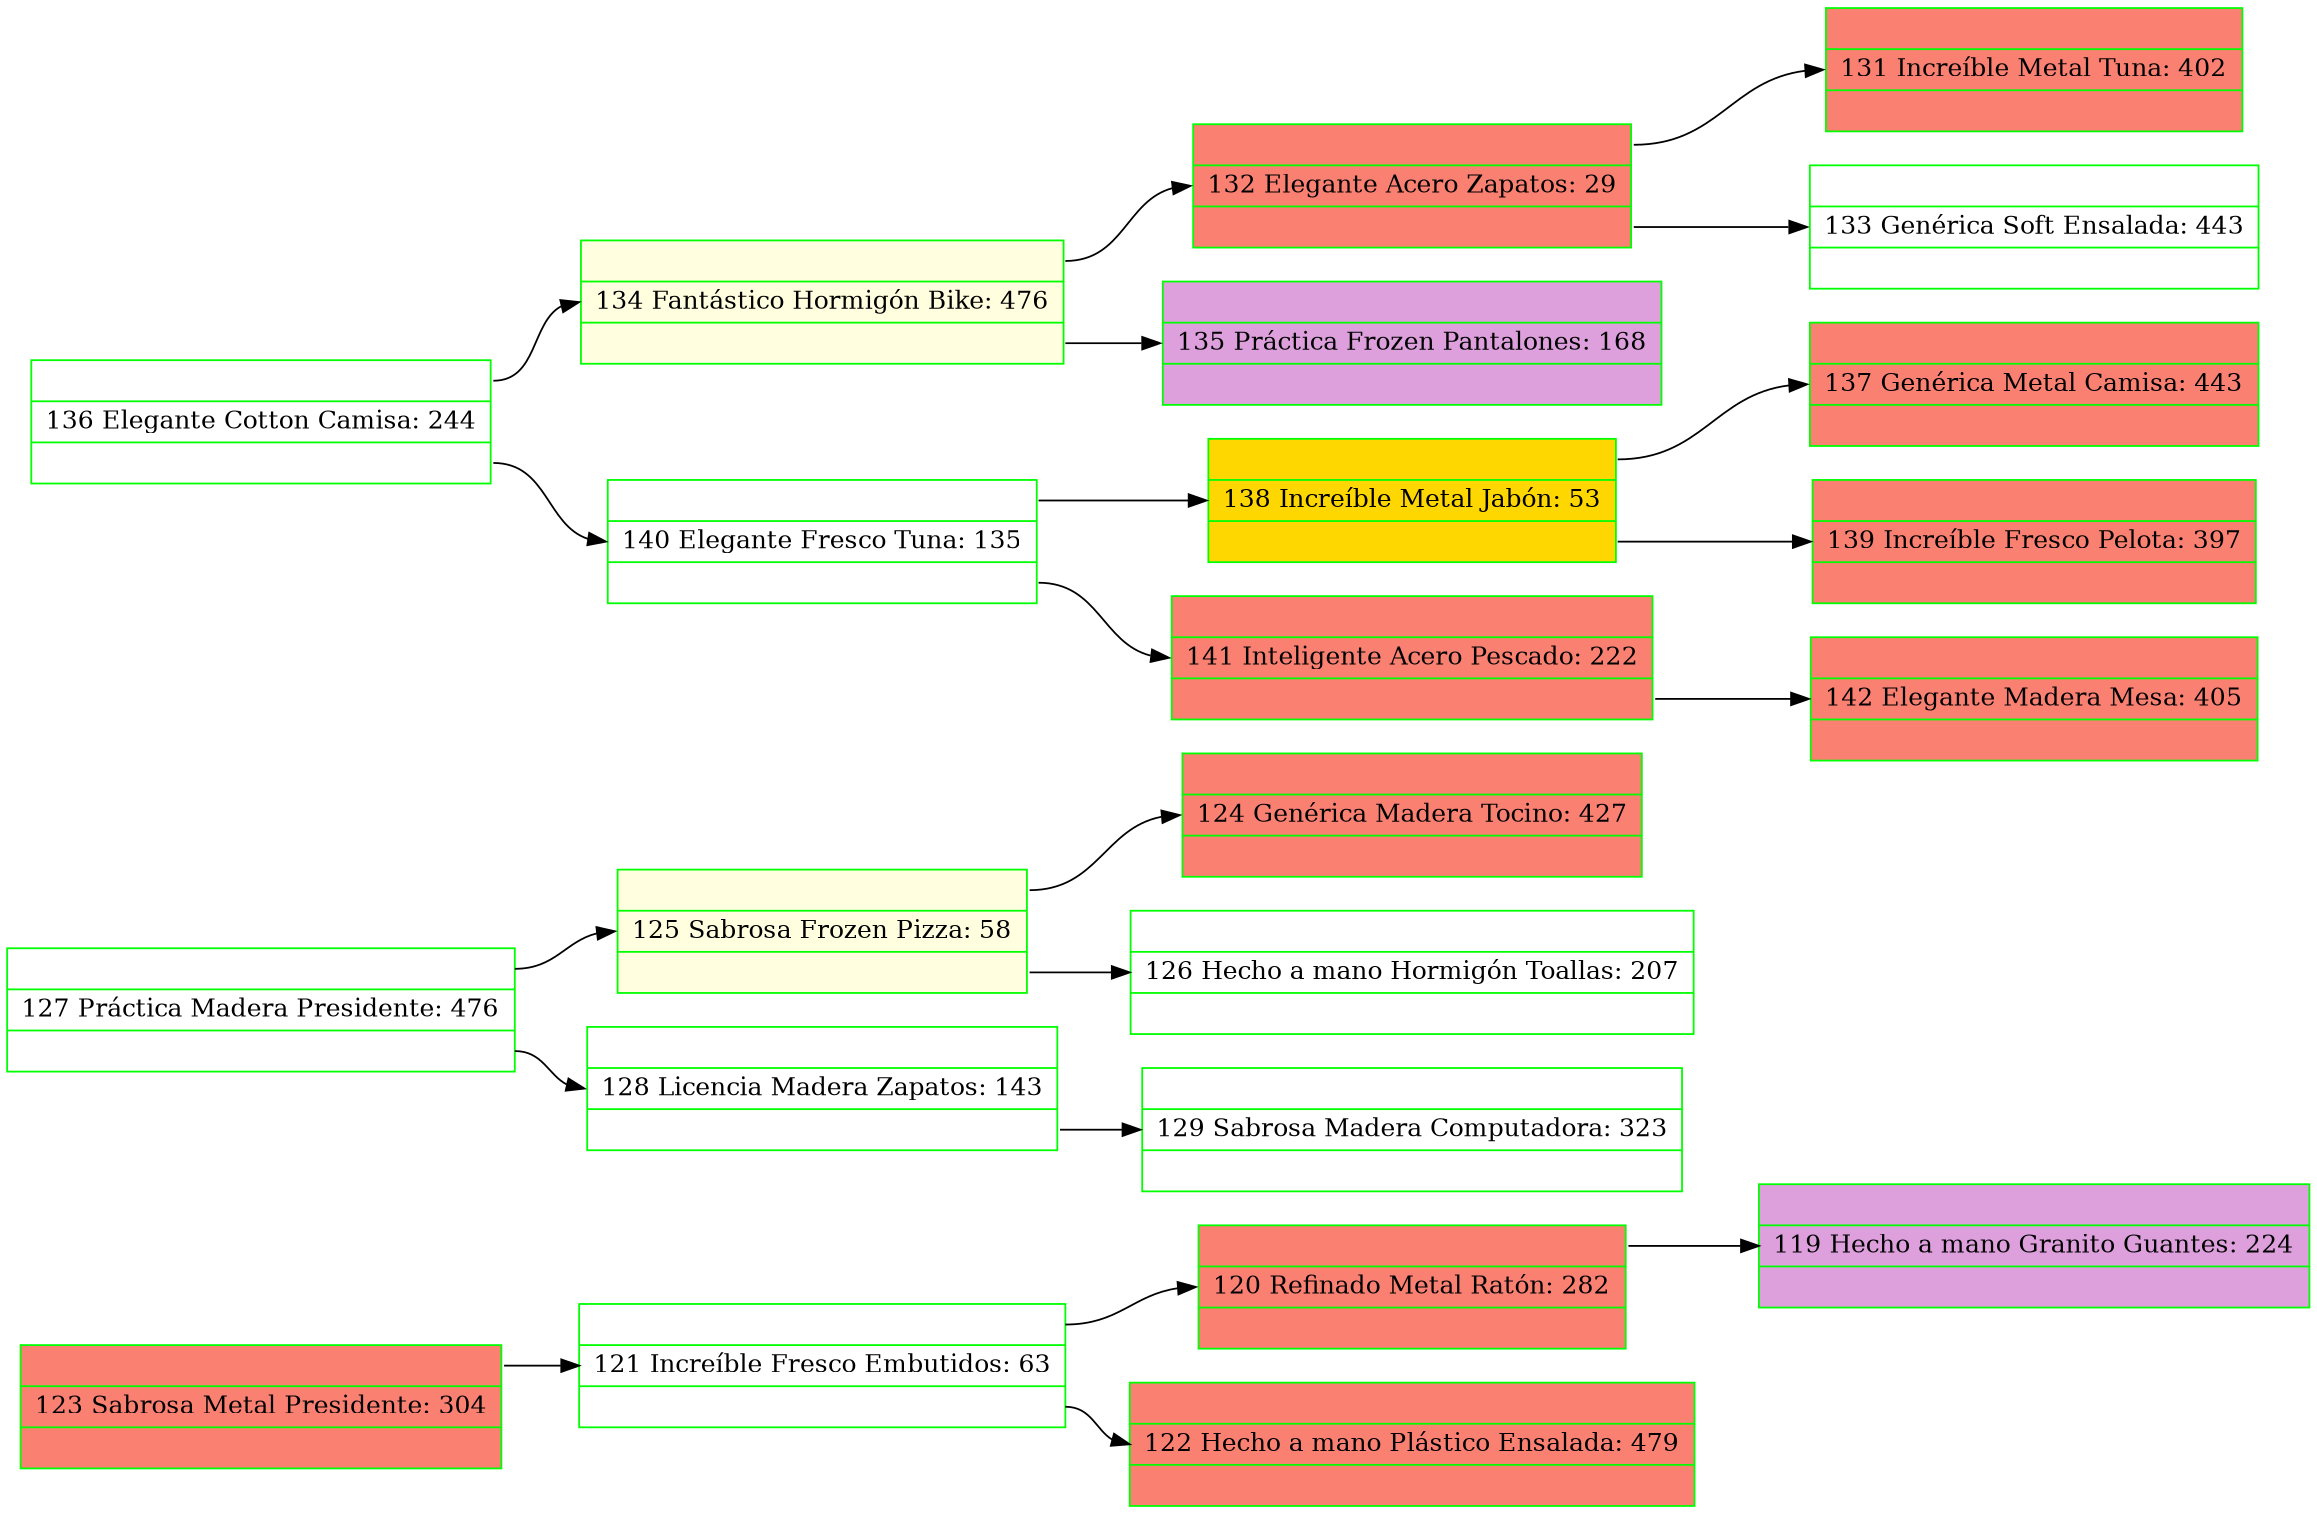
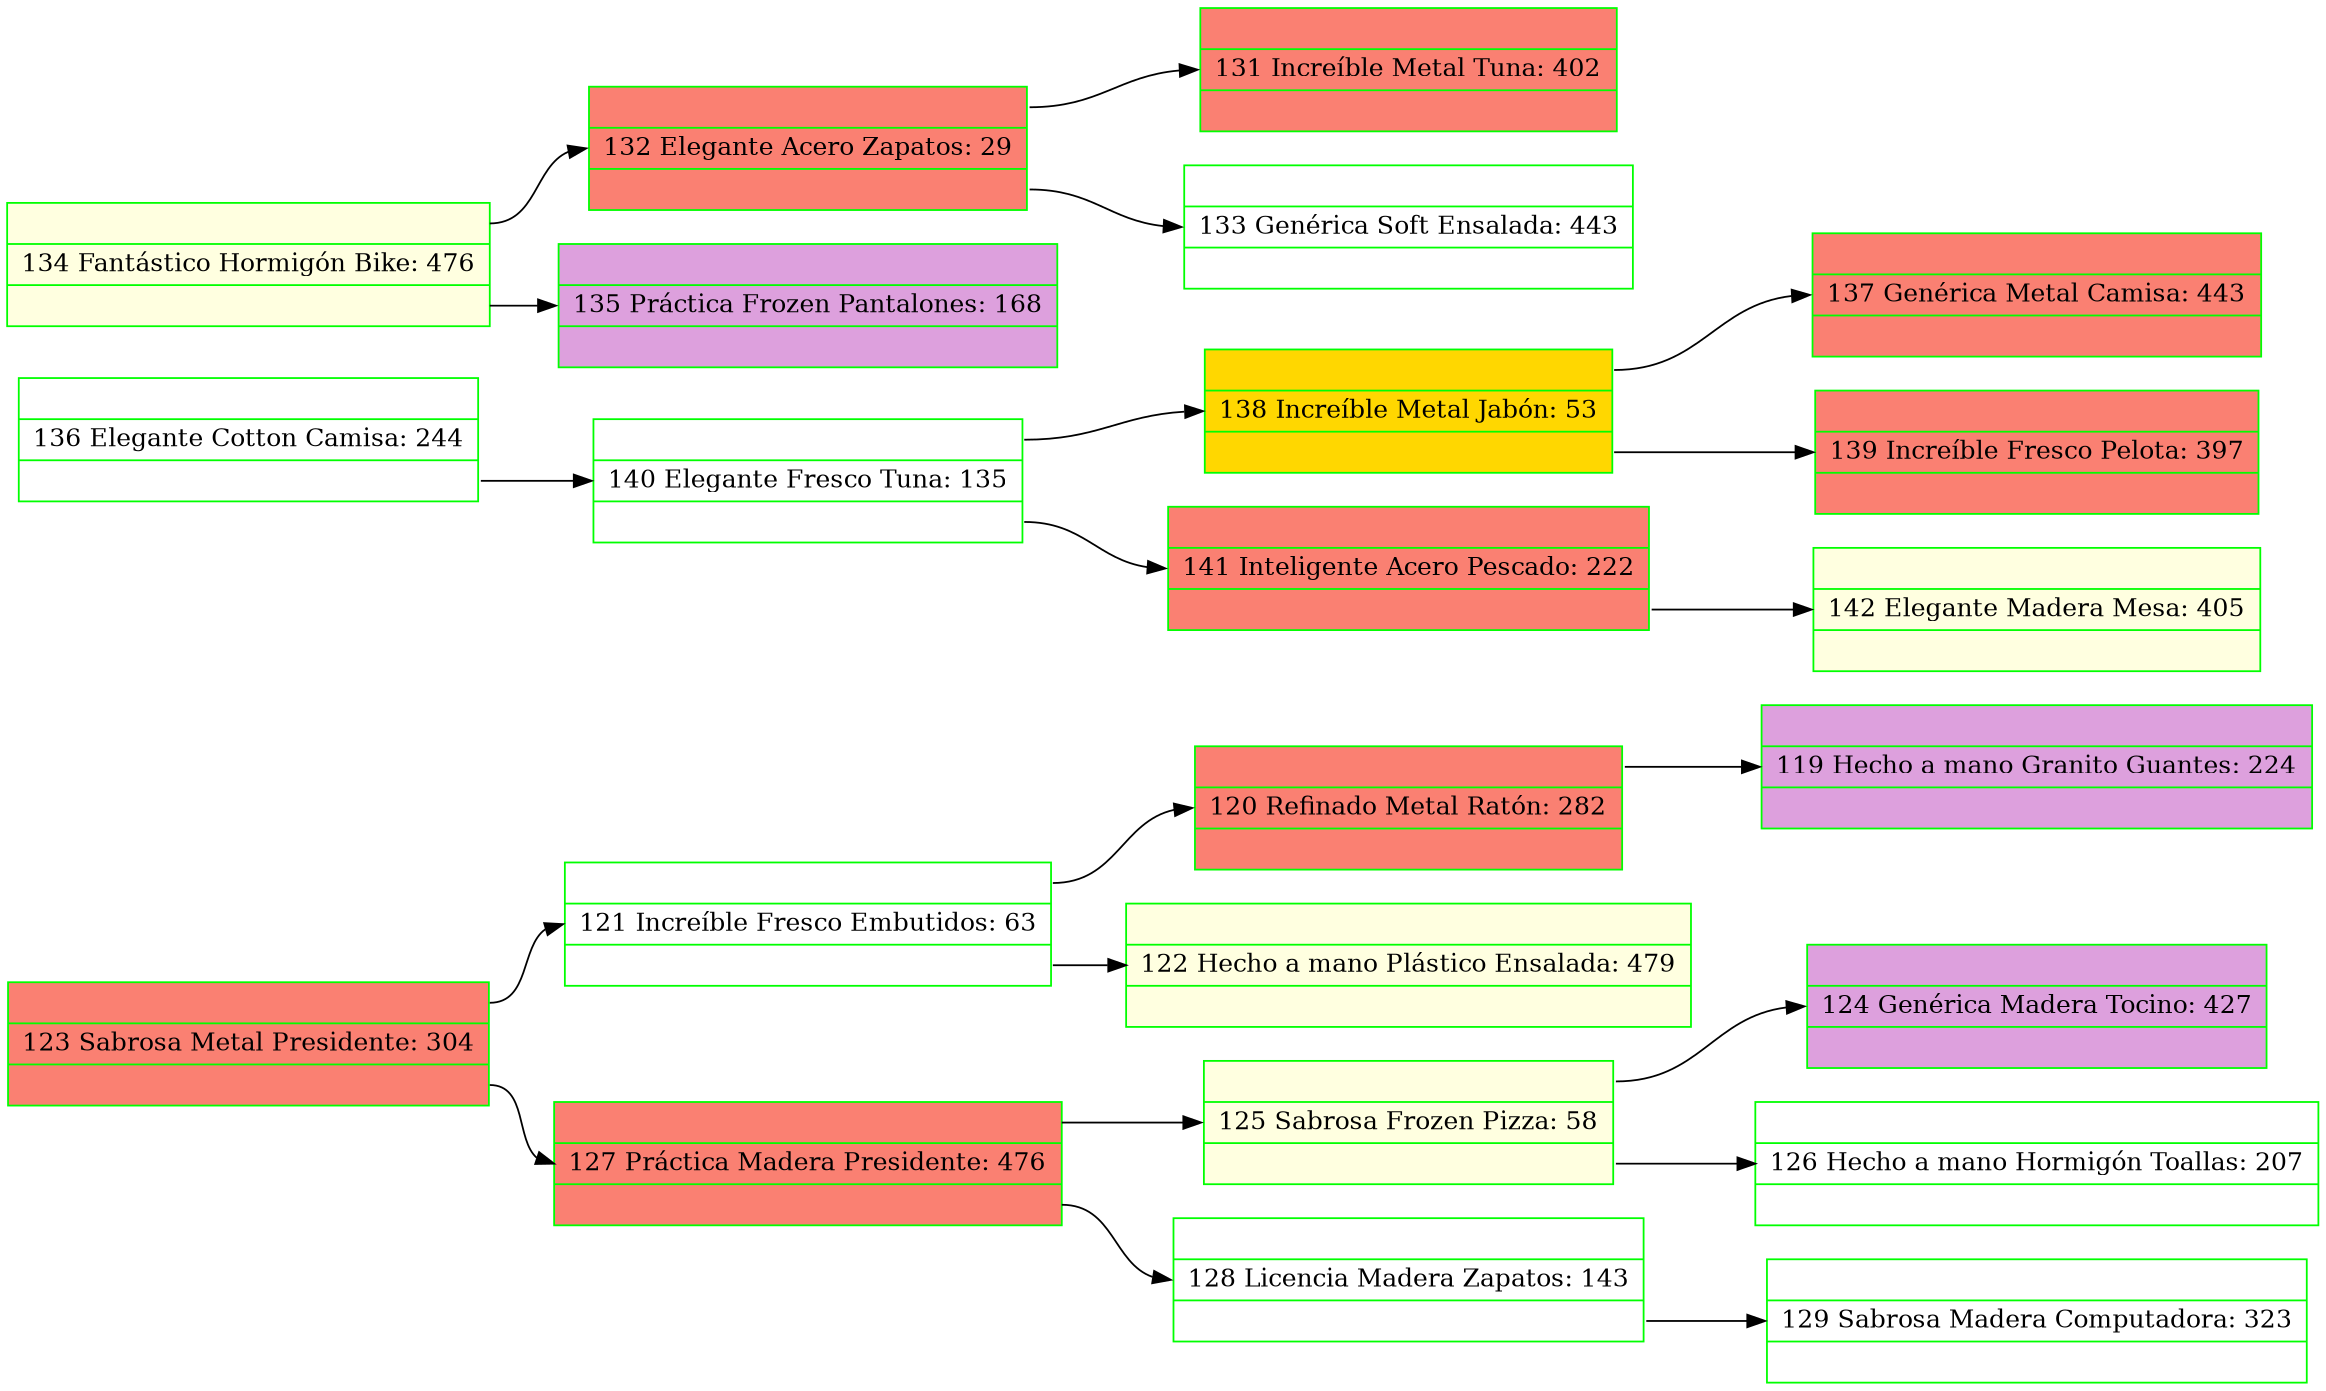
edge "136 Elegante Cotton Camisa: 244" -> "134 Fantástico Hormigón Bike: 476": removed
node "142 Elegante Madera Mesa: 405": fillcolor salmon -> lightyellow
node "124 Genérica Madera Tocino: 427": fillcolor salmon -> plum
node "127 Práctica Madera Presidente: 476": fillcolor white -> salmon
edge "123 Sabrosa Metal Presidente: 304" -> "127 Práctica Madera Presidente: 476": added
node "122 Hecho a mano Plástico Ensalada: 479": fillcolor salmon -> lightyellow
